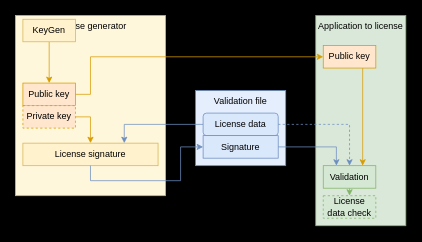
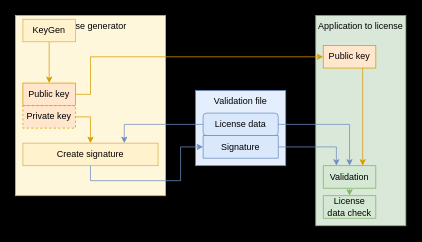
edge "License data" -> "Validation": style dashed -> solid
node "License signature": label "License signature" -> "Create signature"
node "License data check": style dashed -> solid
